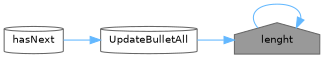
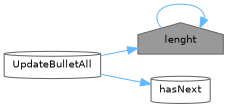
edge "hasNext" -> "UpdateBulletAll": reversed
